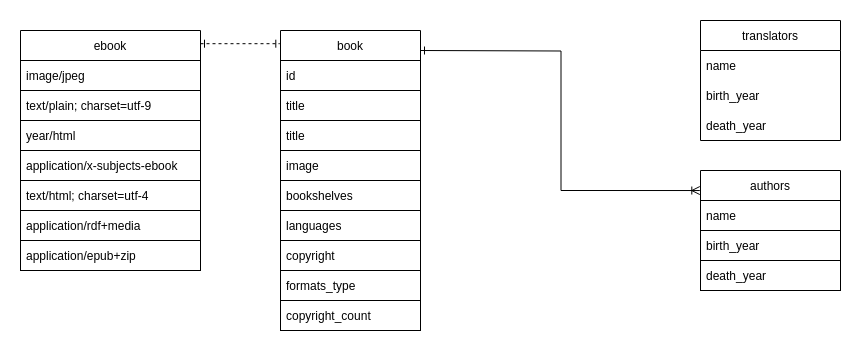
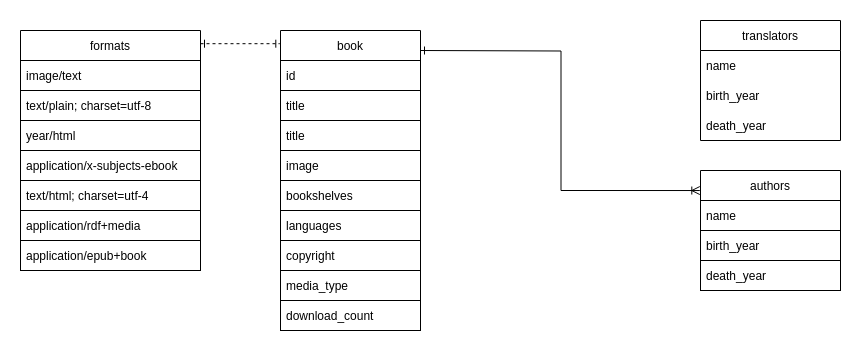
node "ebook": label "ebook" -> "formats"
node "image/jpeg": label "image/jpeg" -> "image/text"
node "text/plain; charset=utf-9": label "text/plain; charset=utf-9" -> "text/plain; charset=utf-8"
node "application/epub+zip": label "application/epub+zip" -> "application/epub+book"
node "formats_type": label "formats_type" -> "media_type"
node "copyright_count": label "copyright_count" -> "download_count"
